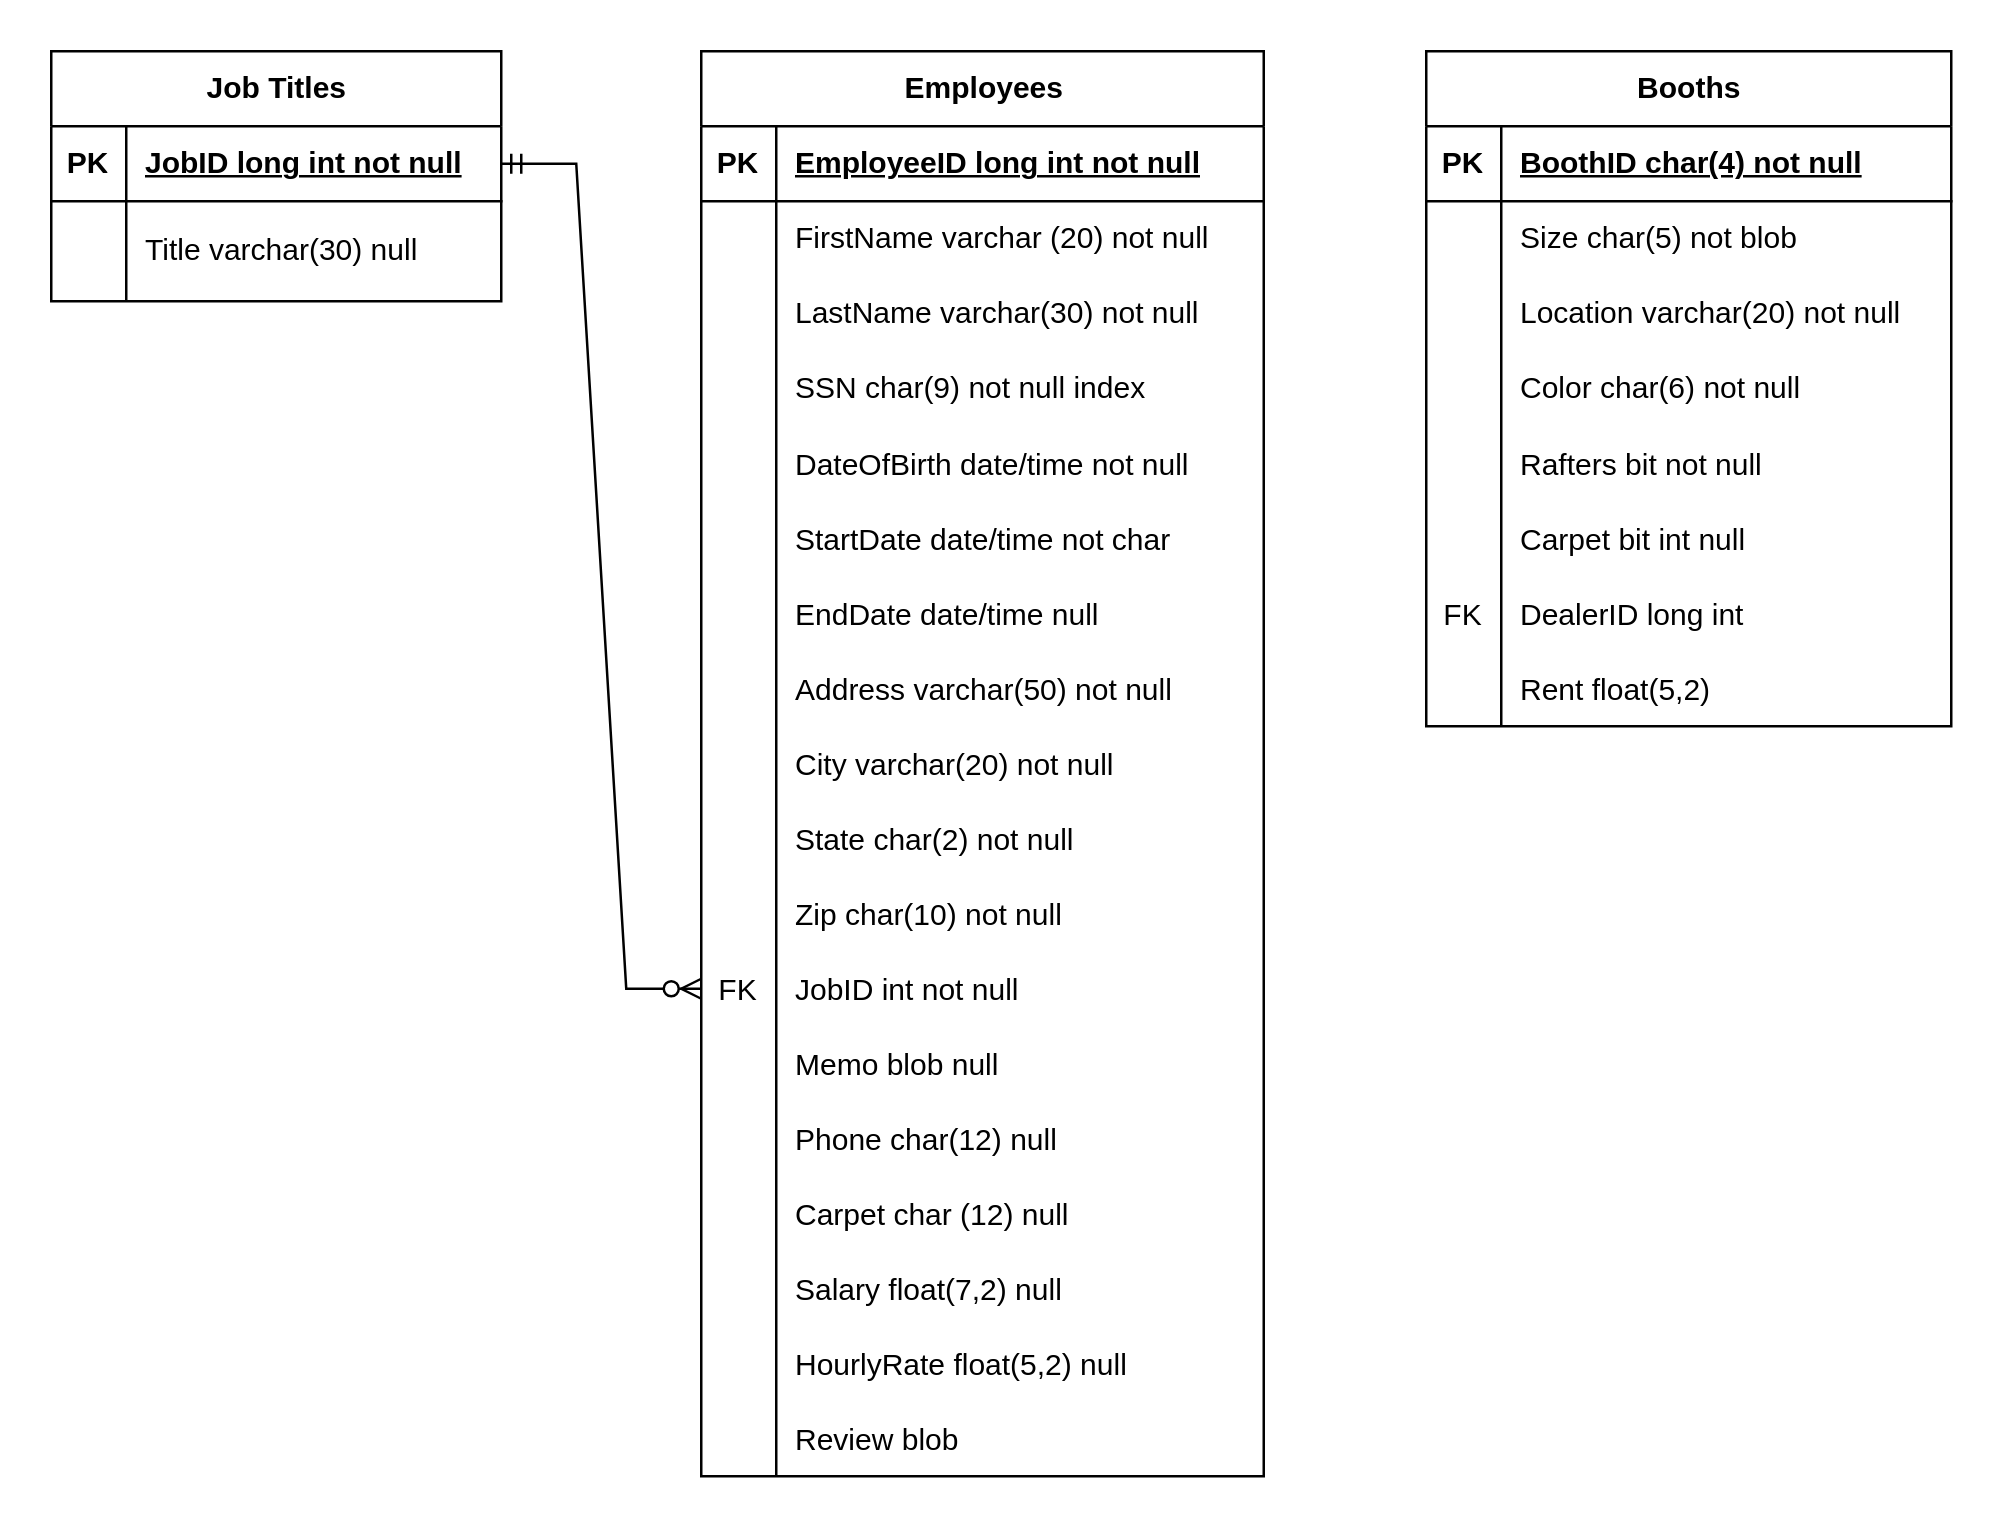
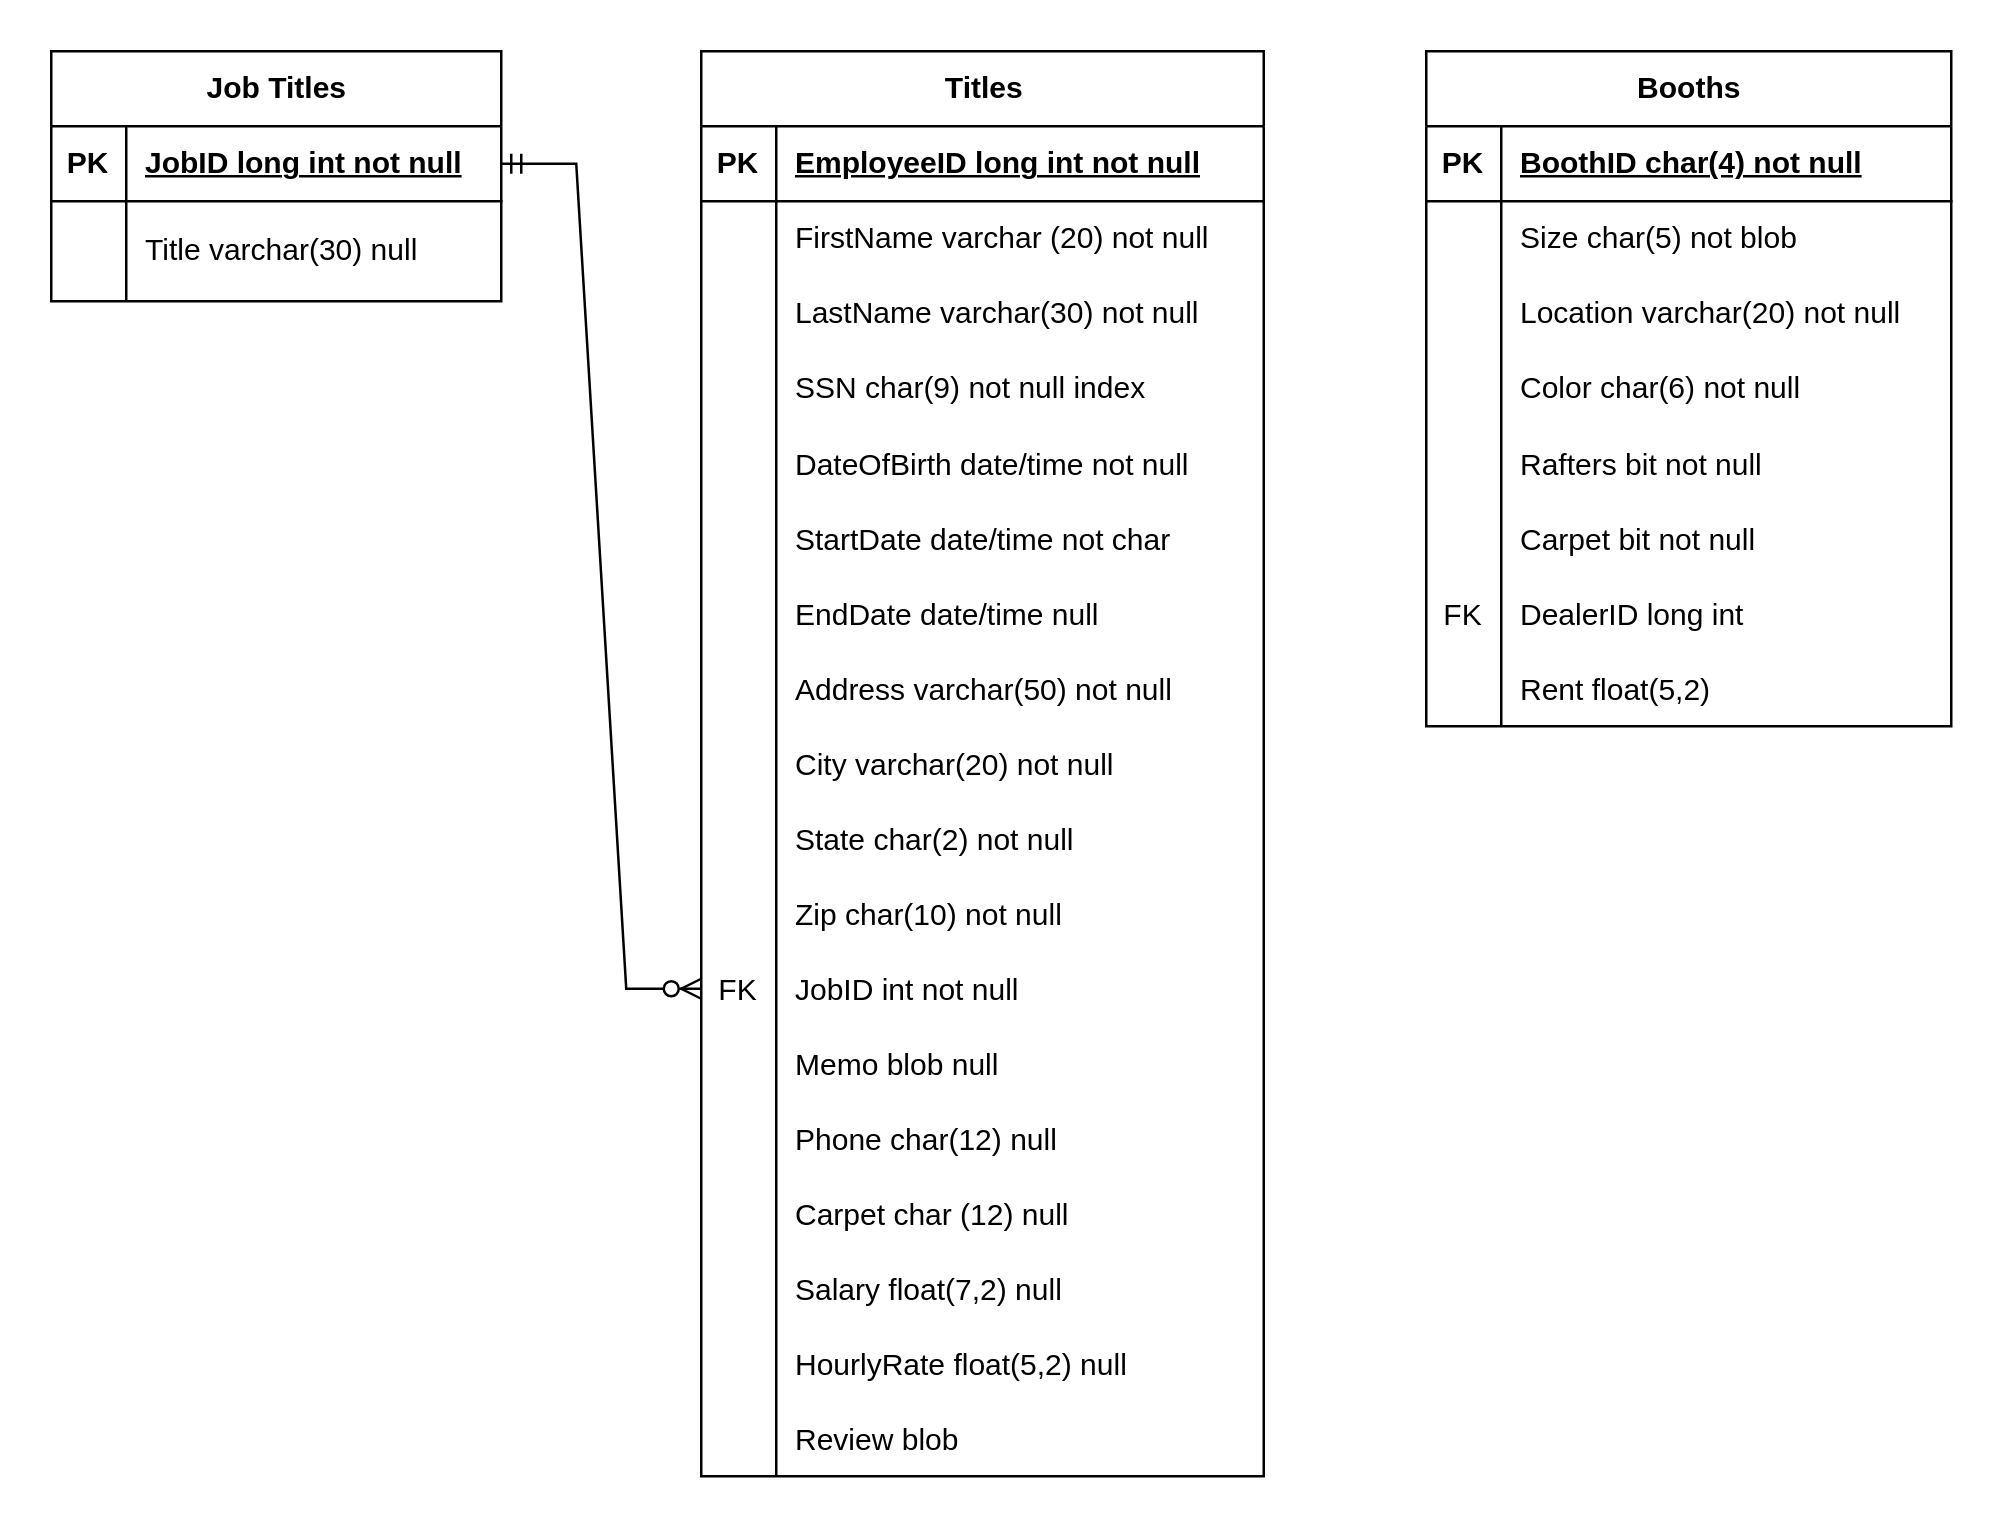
node "Employees": label "Employees" -> "Titles"
node "Carpet bit int null": label "Carpet bit int null" -> "Carpet bit not null"
